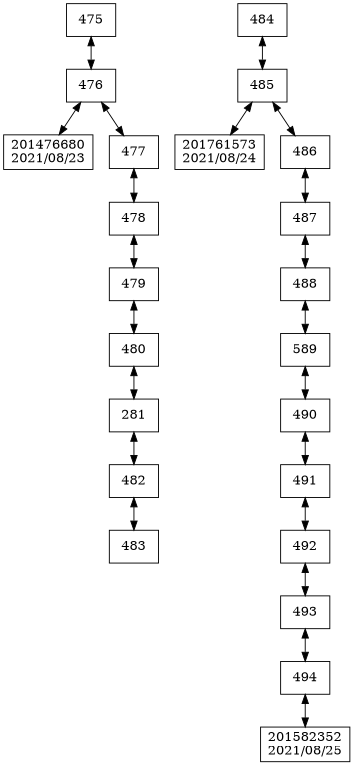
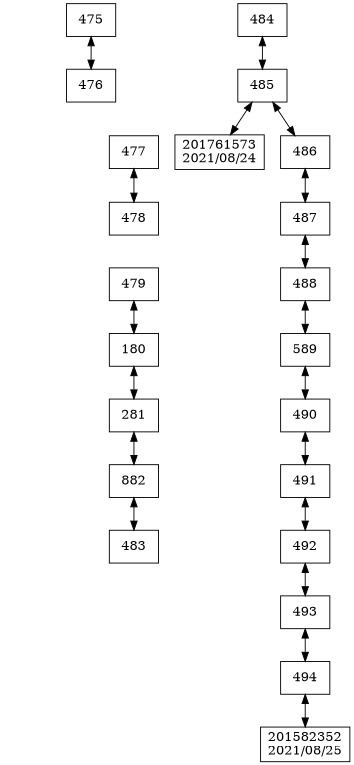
edge "476" -- "477": removed
node "201476680 2021/08/23": removed
edge "478" -- "479": removed
node "480": label "480" -> "180"
node "482": label "482" -> "882"
